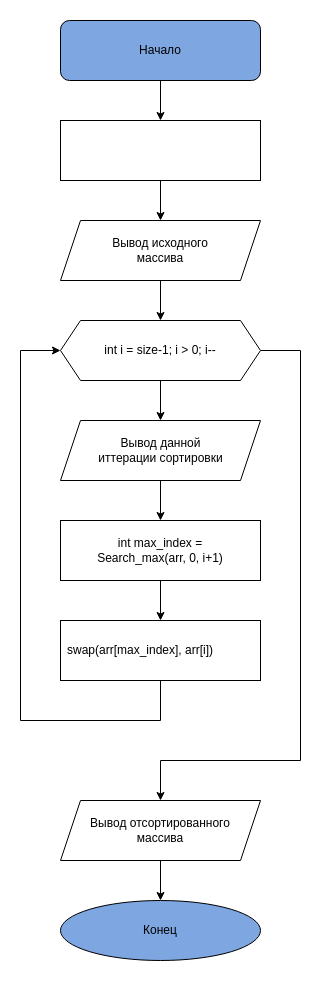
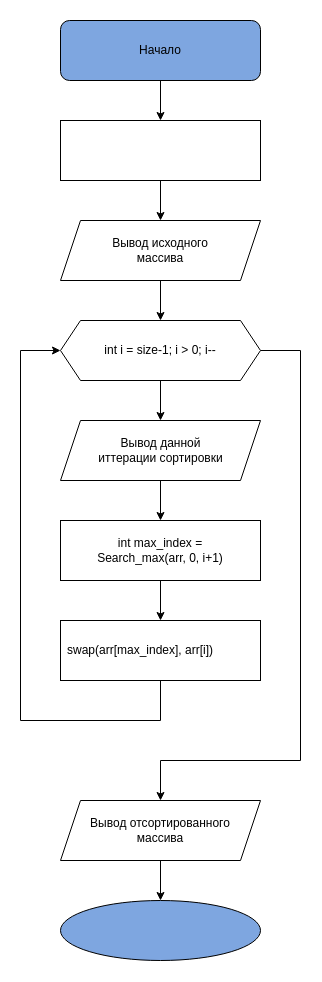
node "Конец": removed
